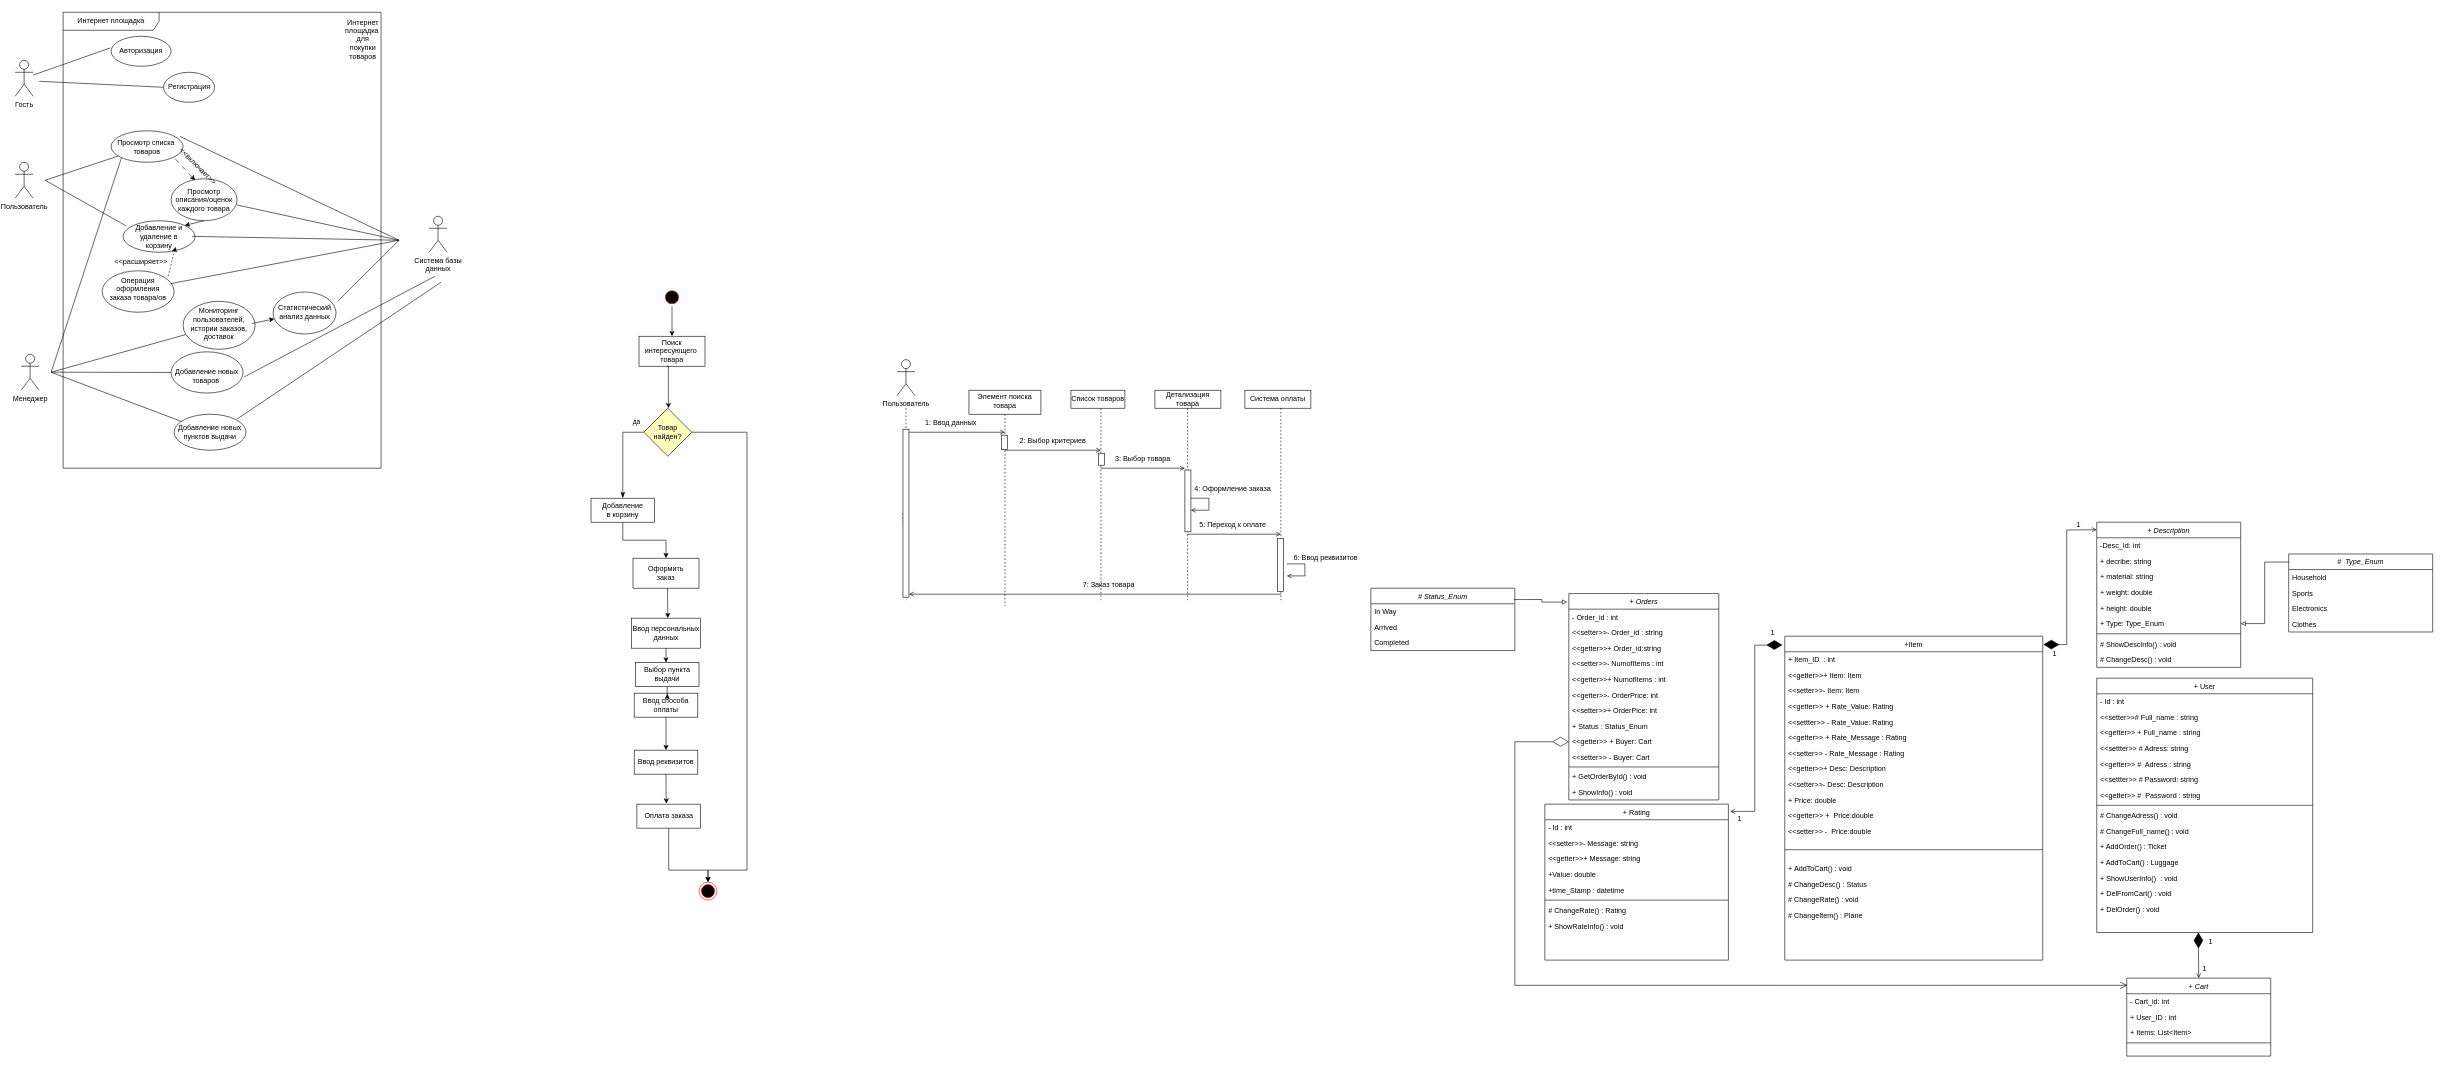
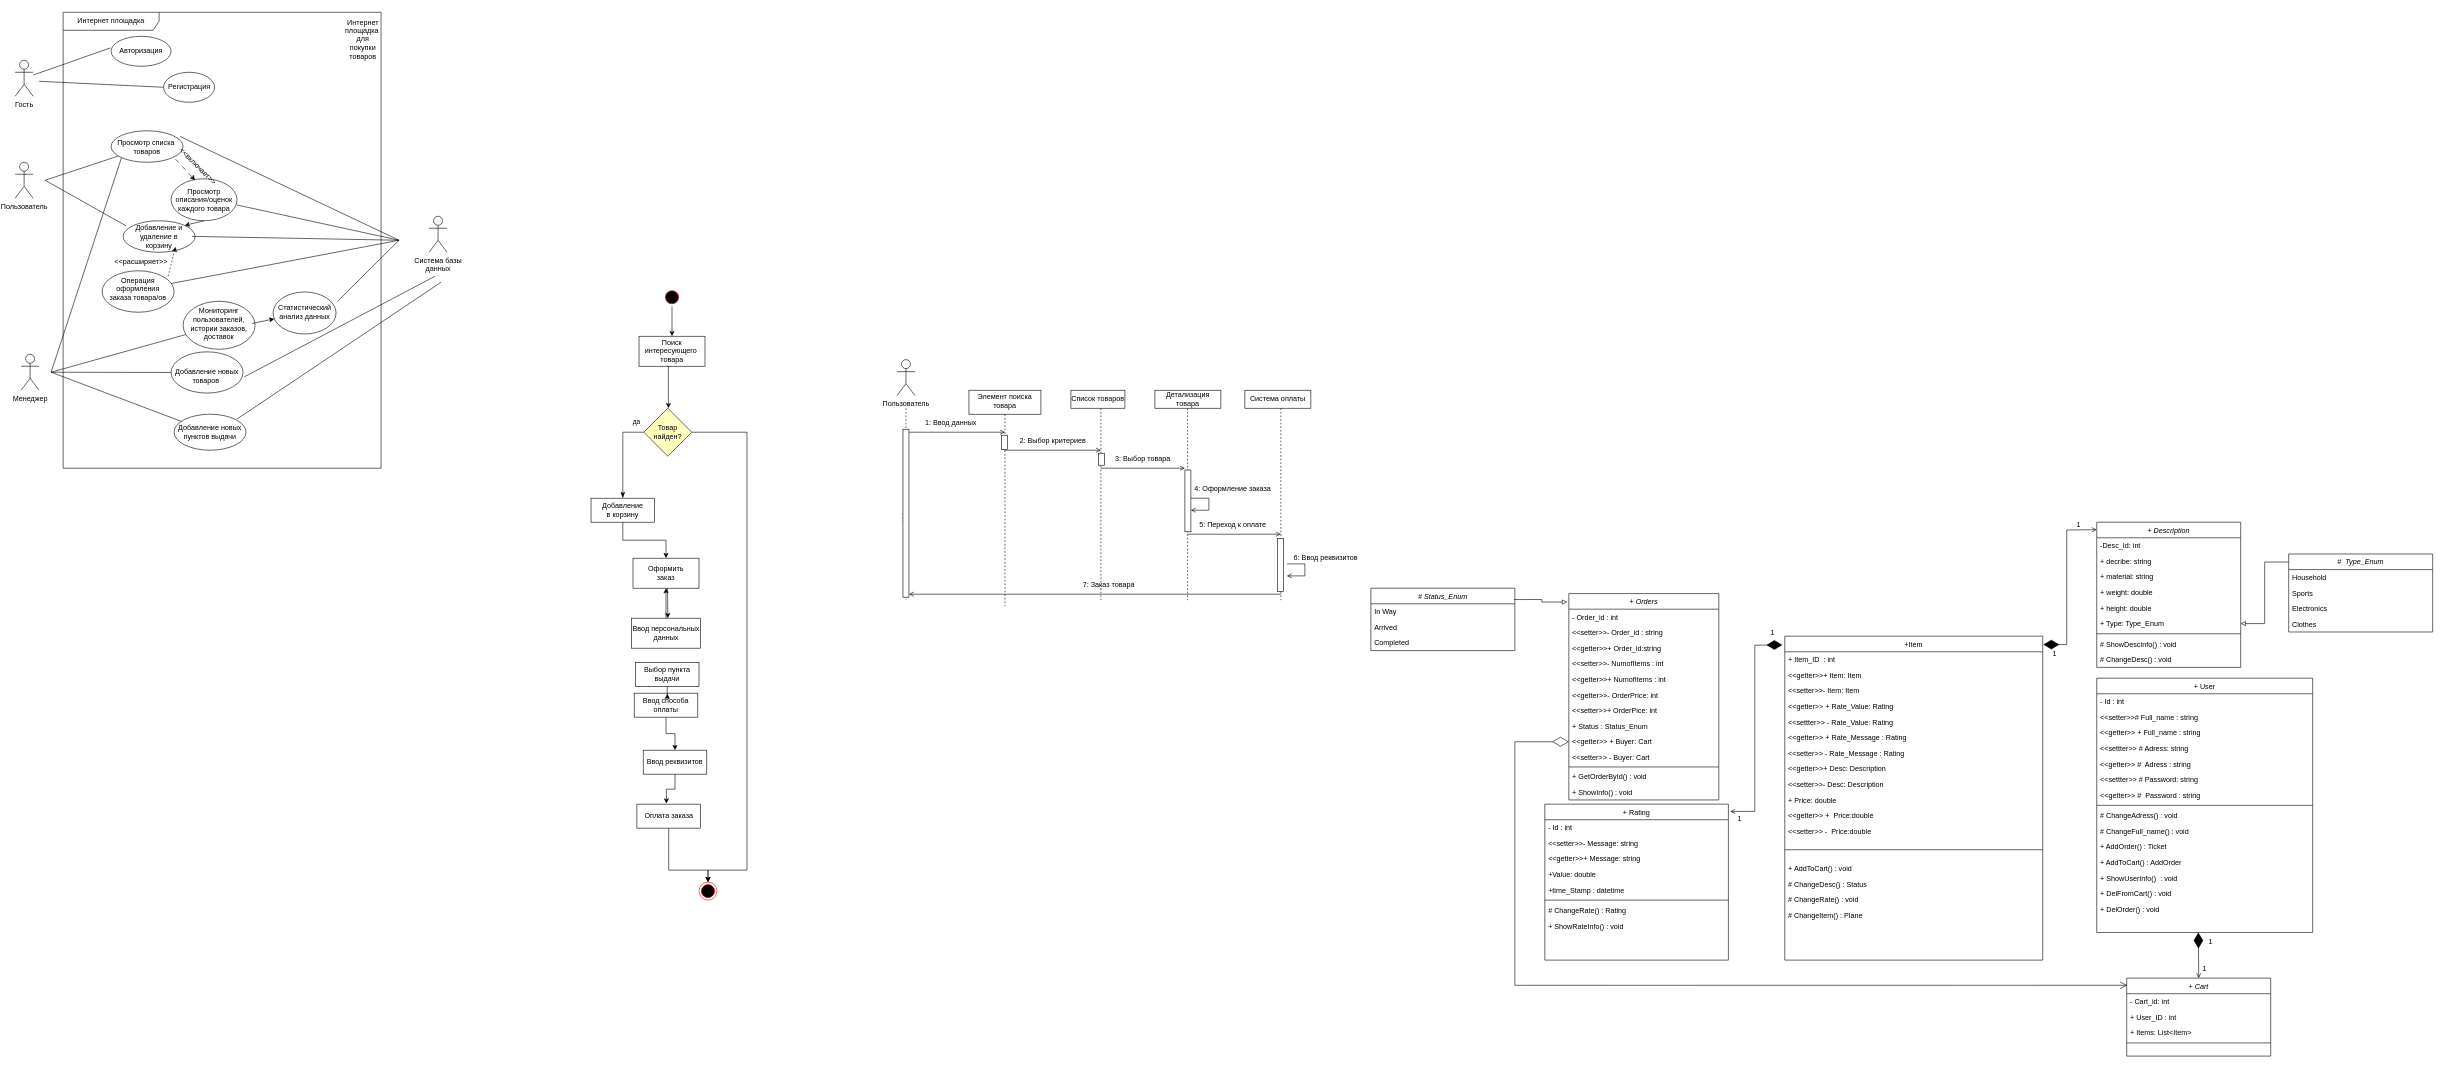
edge "Ввод персональных данных" -> "Выбор пункта выдачи": now "Ввод персональных данных" -> "Оформить заказ"
node "Ввод реквизитов": moved (666, 762) -> (675, 762)
node "+ AddToCart() : Luggage": label "+ AddToCart() : Luggage" -> "+ AddToCart() : AddOrder"
